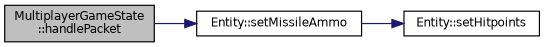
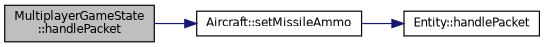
node "Entity::setMissileAmmo": label "Entity::setMissileAmmo" -> "Aircraft::setMissileAmmo"
node "Entity::setHitpoints": label "Entity::setHitpoints" -> "Entity::handlePacket"
